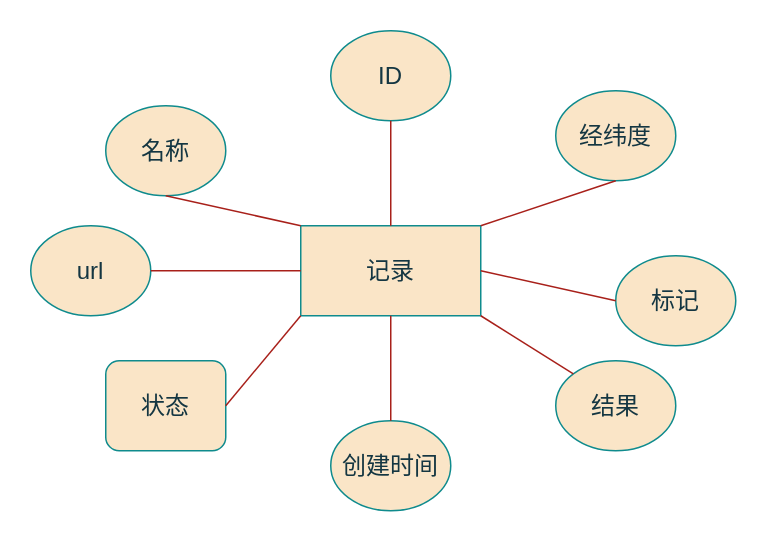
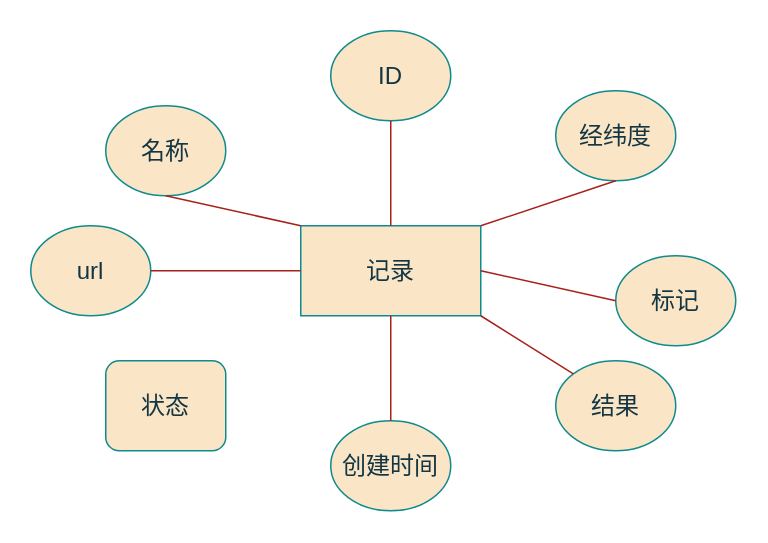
edge "记录" -- "状态": removed
